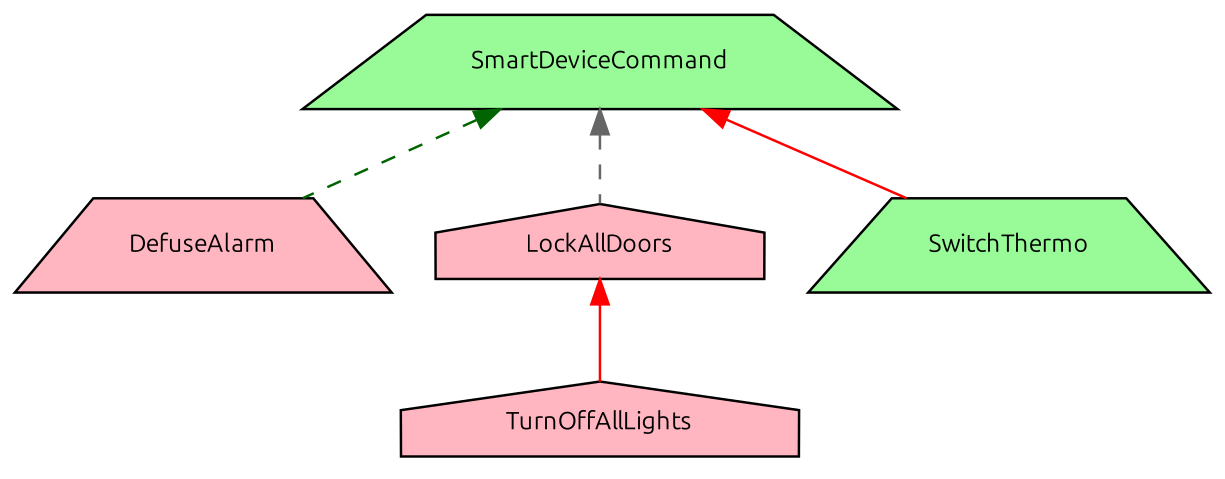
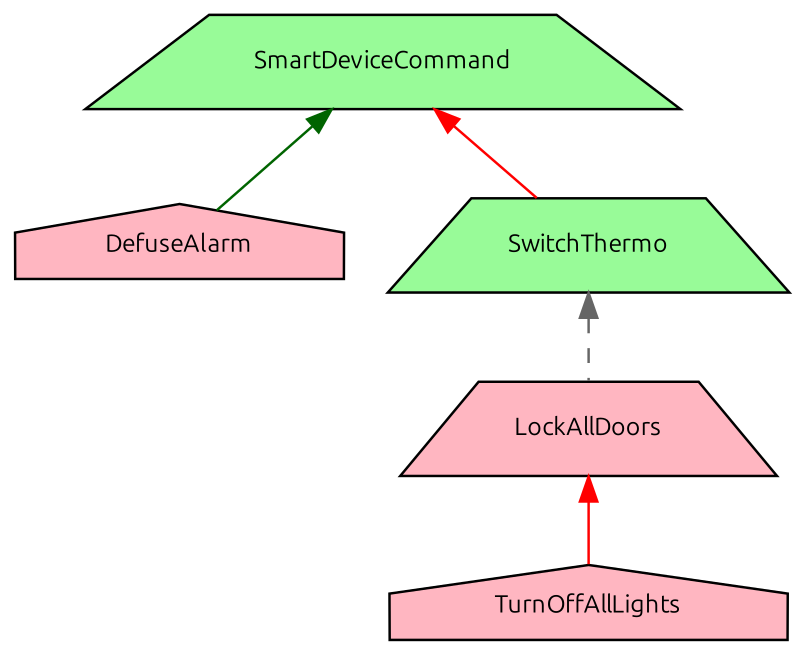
edge "DefuseAlarm" -> "SmartDeviceCommand": style dashed -> solid
edge "LockAllDoors" -> "SmartDeviceCommand": now "LockAllDoors" -> "SwitchThermo"
node "DefuseAlarm": shape trapezium -> house
node "LockAllDoors": shape house -> trapezium
